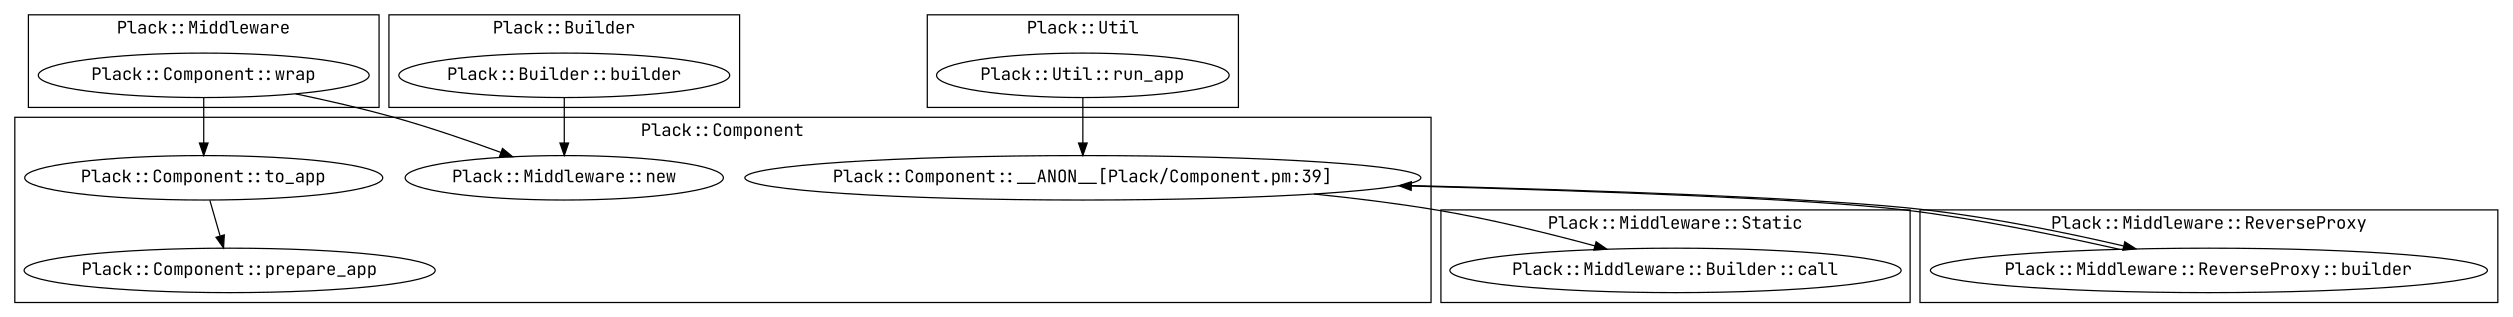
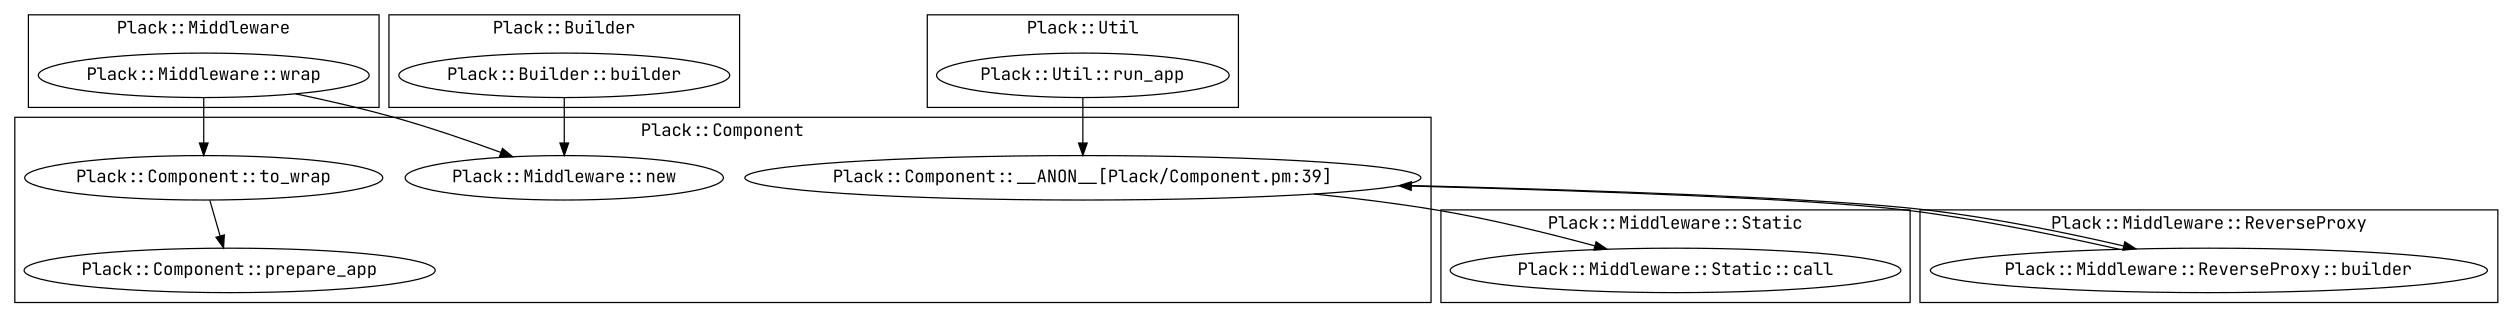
node "Plack::Component::wrap": label "Plack::Component::wrap" -> "Plack::Middleware::wrap"
node "Plack::Component::to_app": label "Plack::Component::to_app" -> "Plack::Component::to_wrap"
node "Plack::Middleware::Builder::call": label "Plack::Middleware::Builder::call" -> "Plack::Middleware::Static::call"
